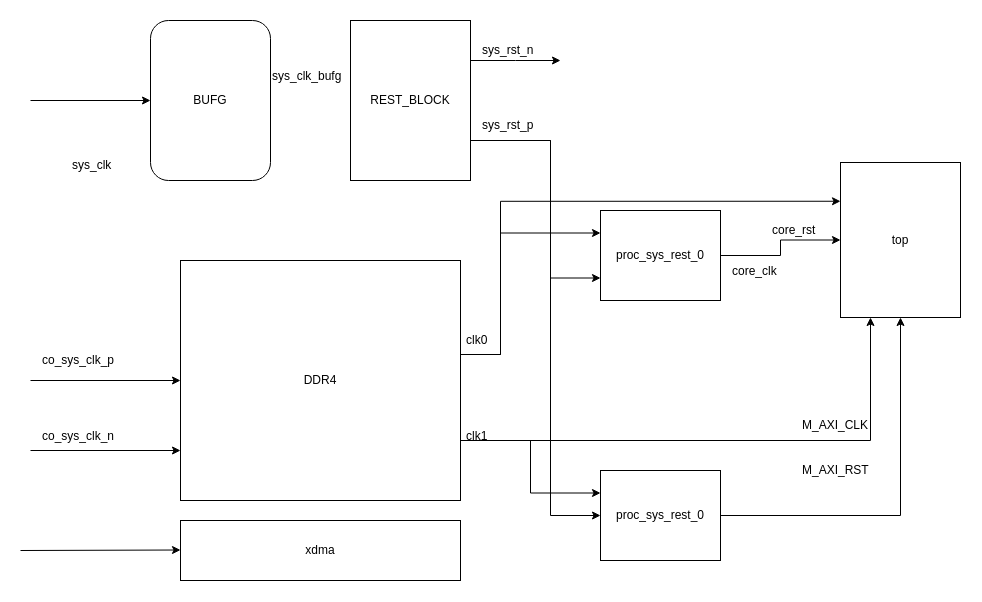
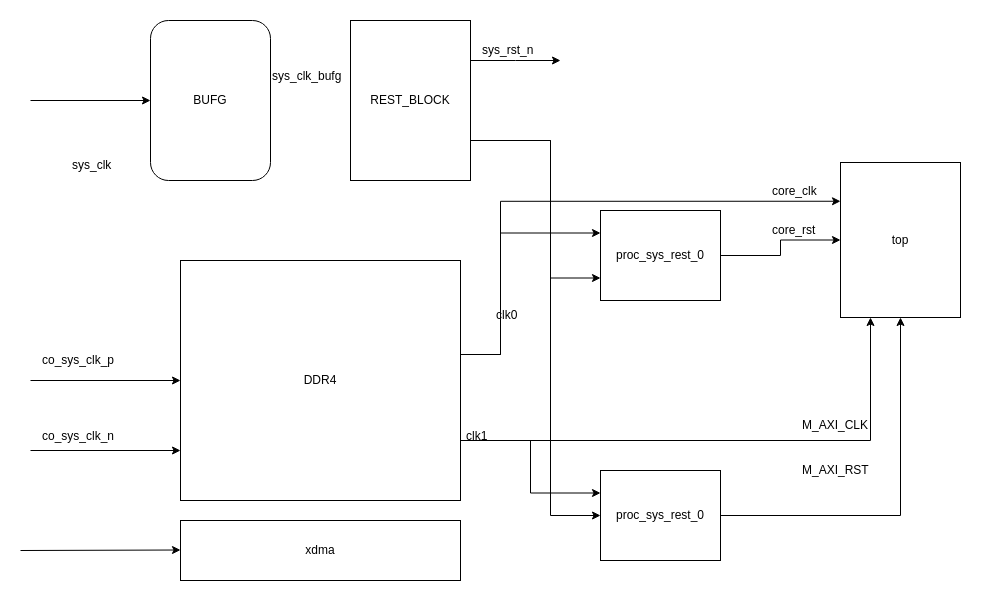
node "sys_rst_p": removed
node "core_clk": moved (761, 272) -> (801, 192)
node "clk0": moved (485, 341) -> (515, 316)
